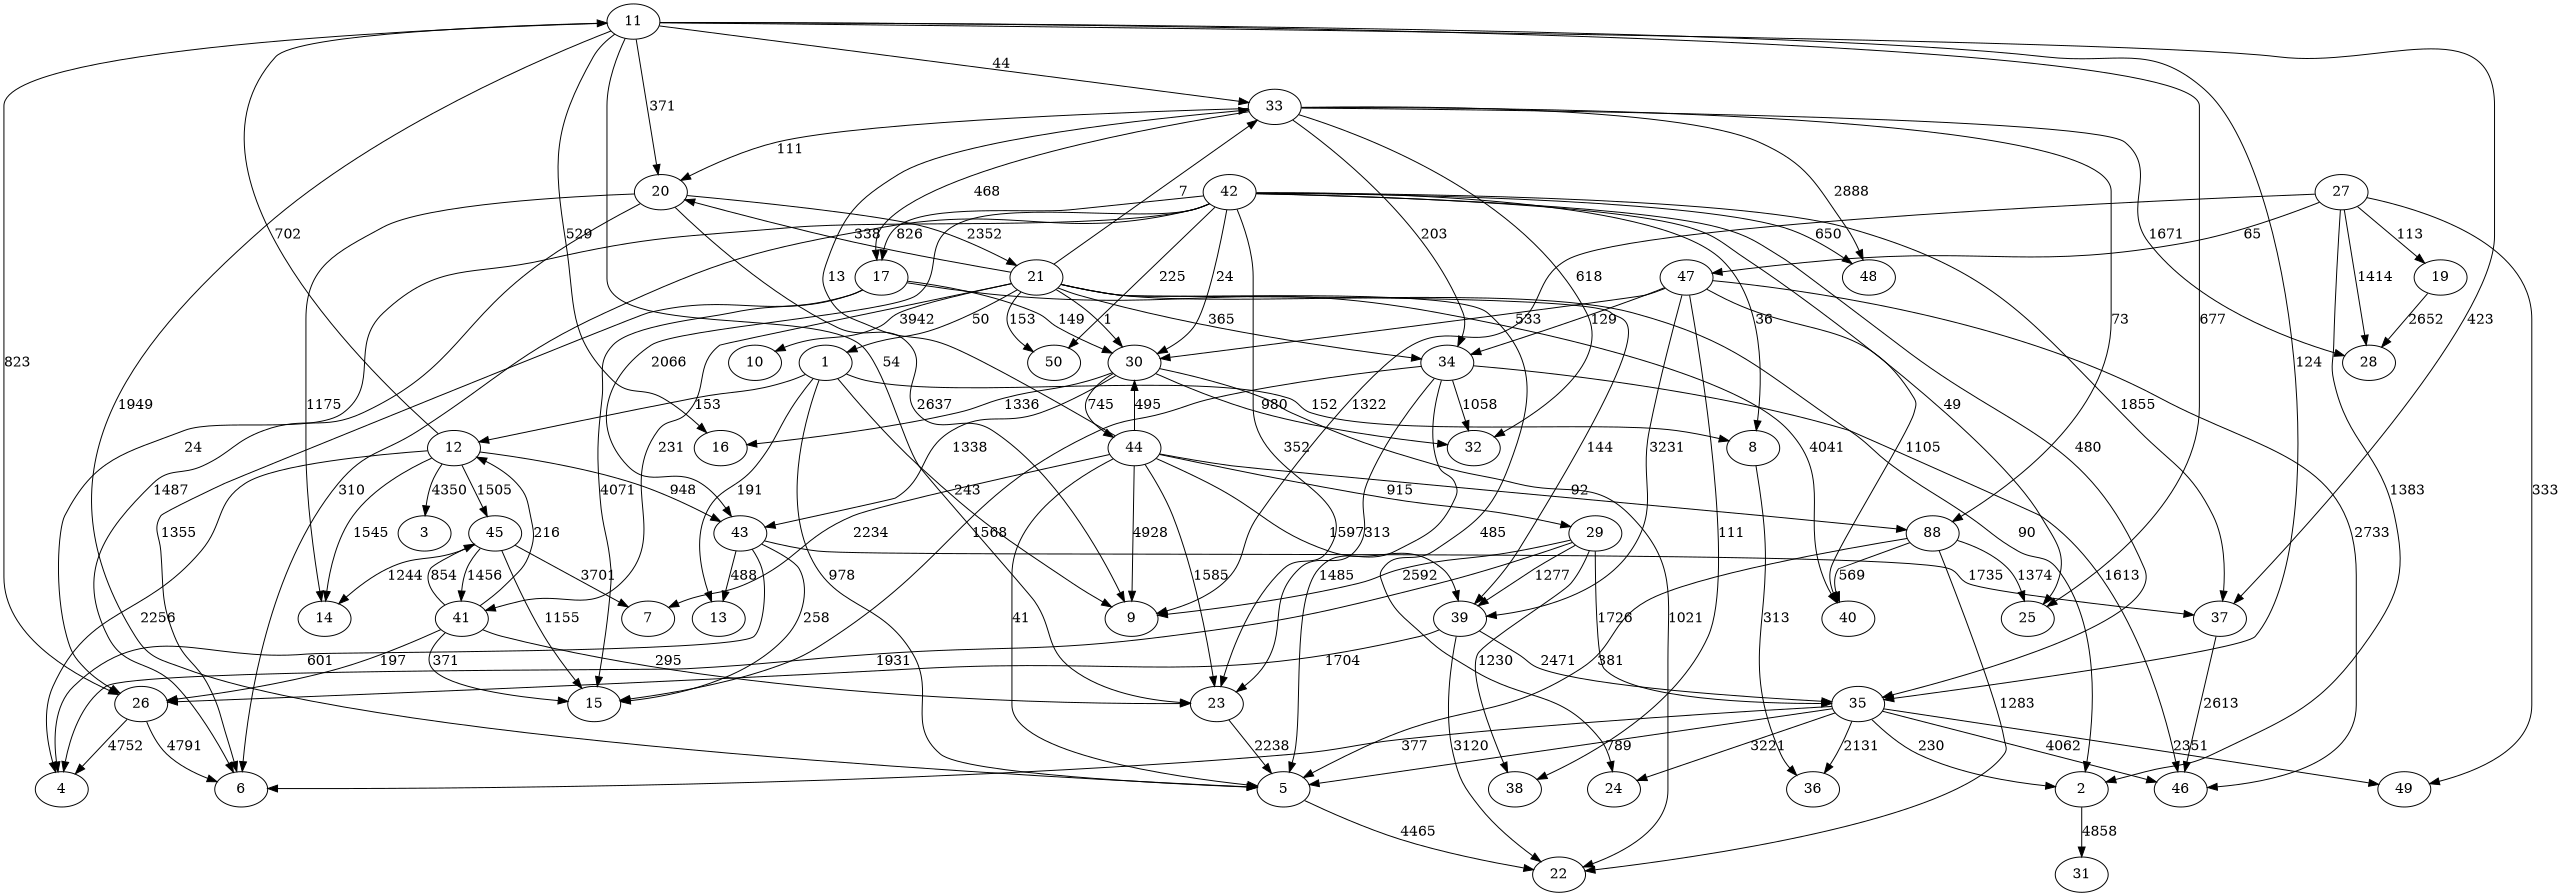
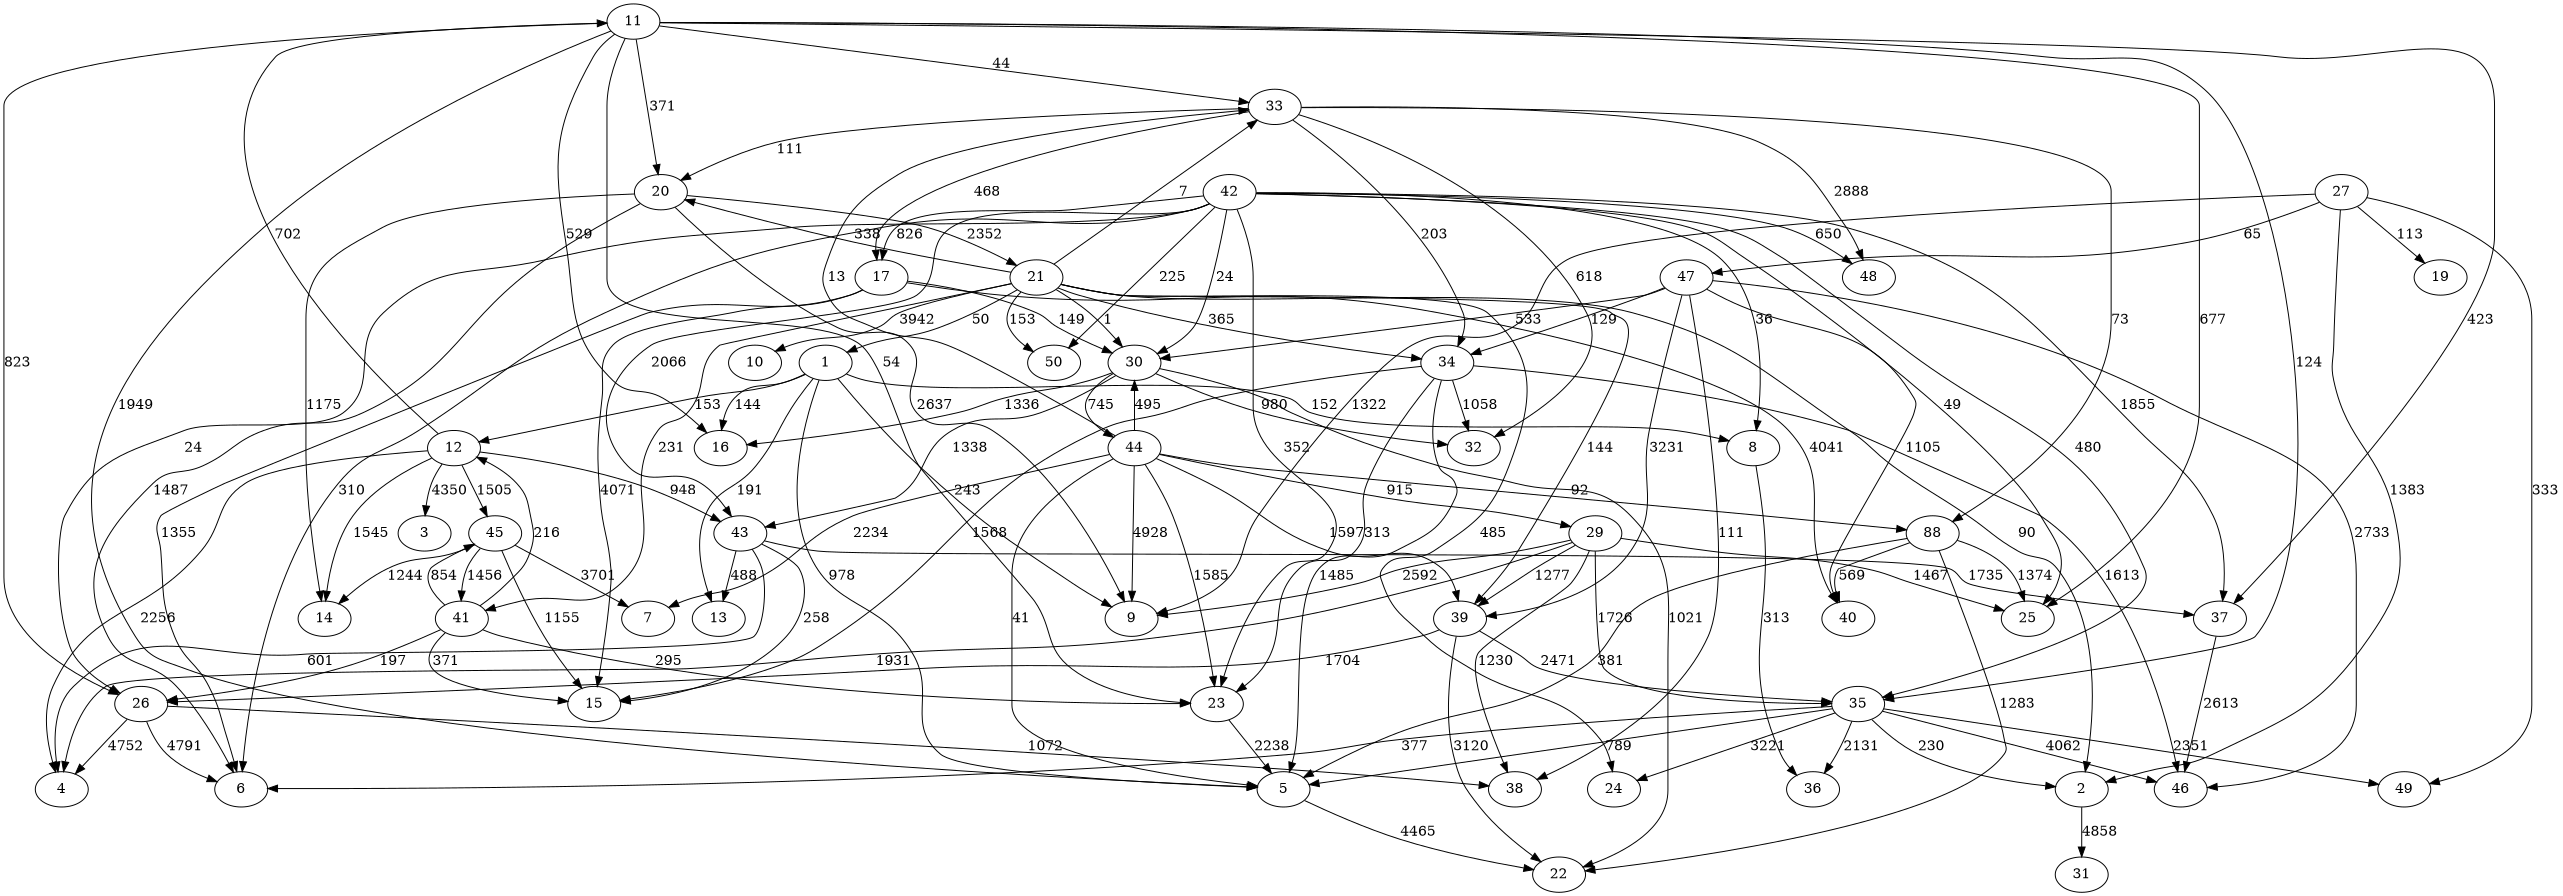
node "28": removed
edge "1" -> "16": added, label "144"
edge "29" -> "25": added, label "1467"
edge "26" -> "38": added, label "1072"
